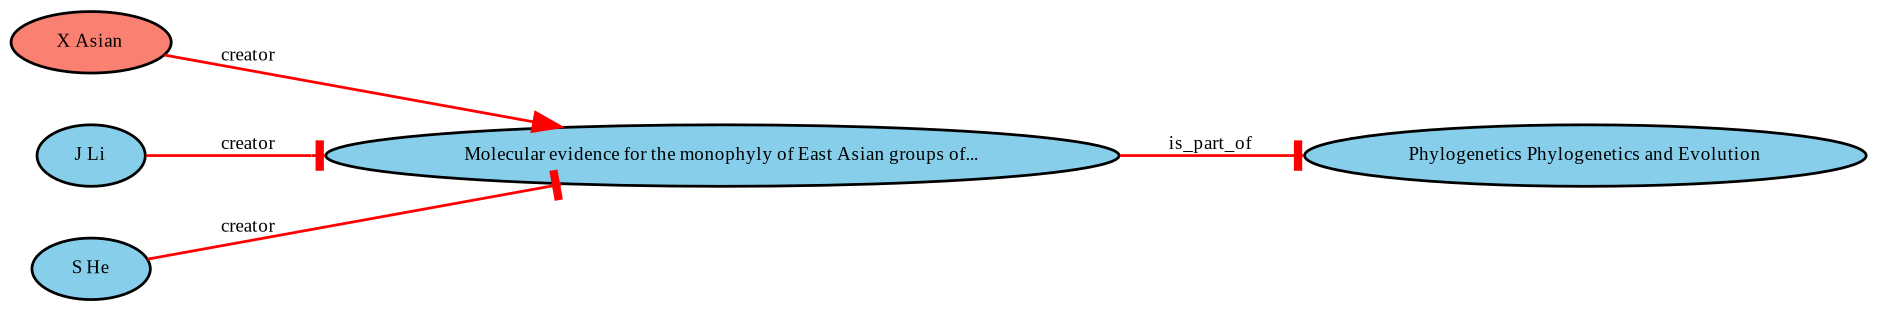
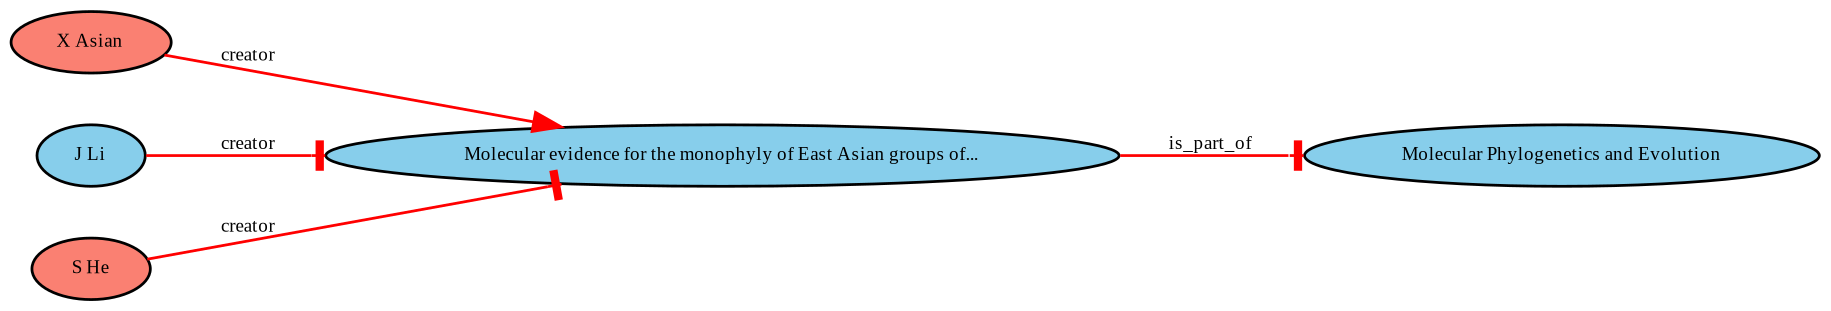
node "Phylogenetics Phylogenetics and Evolution": label "Phylogenetics Phylogenetics and Evolution" -> "Molecular Phylogenetics and Evolution"
node "S He": fillcolor skyblue -> salmon
